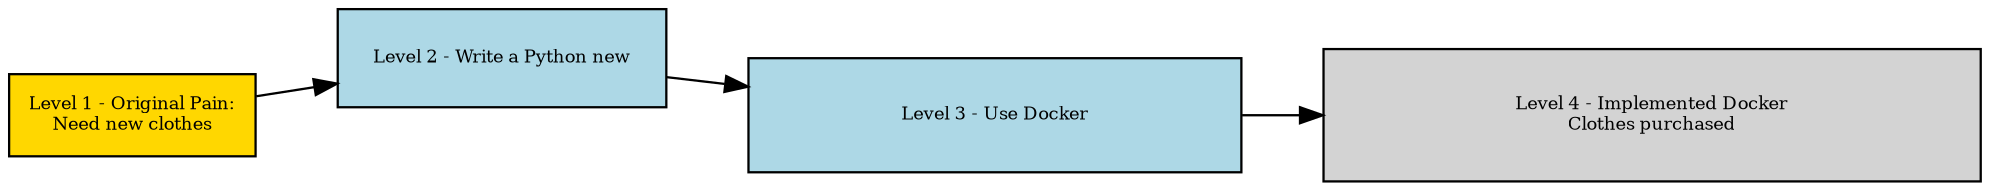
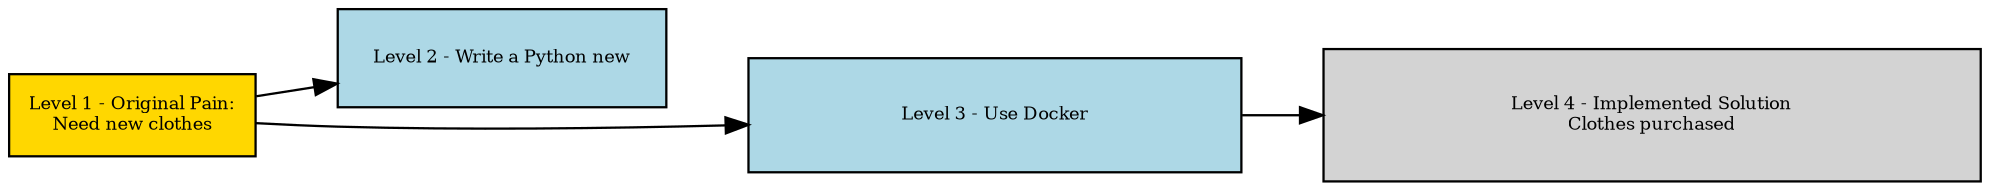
edge "Level 2 - Write a Python new" -> "Level 3 - Use Docker": now "Level 1 - Original Pain: Need new clothes" -> "Level 3 - Use Docker"
node "Level 4 - Implemented Docker Clothes purchased": label "Level 4 - Implemented Docker Clothes purchased" -> "Level 4 - Implemented Solution Clothes purchased"
